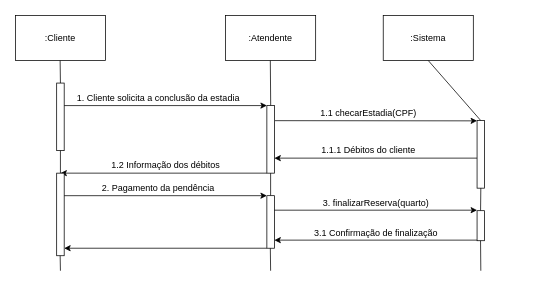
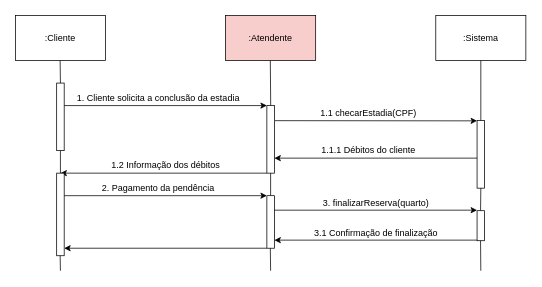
node ":Atendente": fillcolor #ffffff -> #f8cecc
node ":Sistema": moved (428, 38) -> (480, 38)
